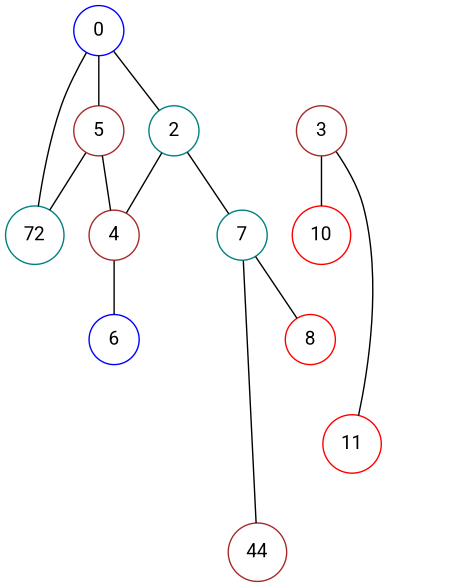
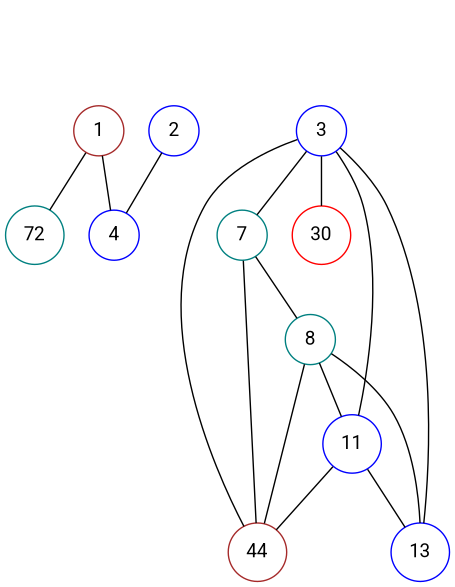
node "0": removed
node "5": label "5" -> "1"
node "2": color teal -> blue
node "3": color brown -> blue
edge "2" -- "7": now "3" -- "7"
node "4": color brown -> blue
node "10": label "10" -> "30"
edge "3" -- "44": added
node "6": removed
node "8": color red -> teal
edge "8" -- "11": added
edge "8" -- "44": added
node "11": color red -> blue
edge "11" -- "44": added
node "13": added
